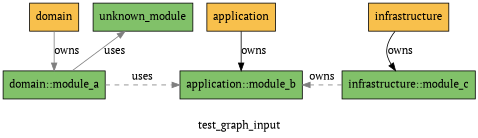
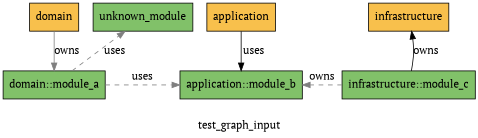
edge "infrastructure" -> "infrastructure::module_c": reversed
edge "application" -> "application::module_b": label "owns" -> "uses"
edge "domain::module_a" -> "unknown_module": style solid -> dashed
